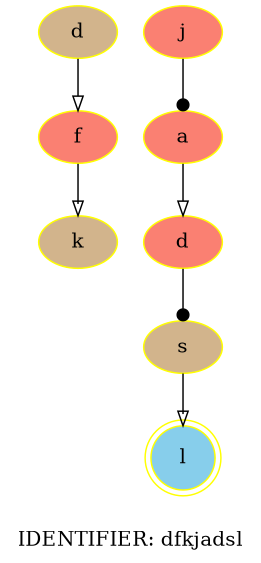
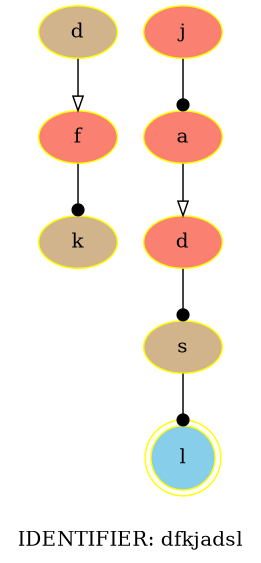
edge "f" -> "k": arrowhead onormal -> dot
edge "s" -> "l": arrowhead onormal -> dot
